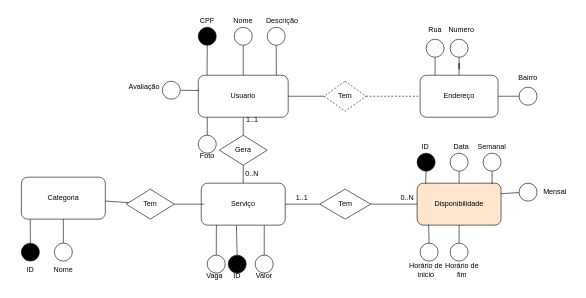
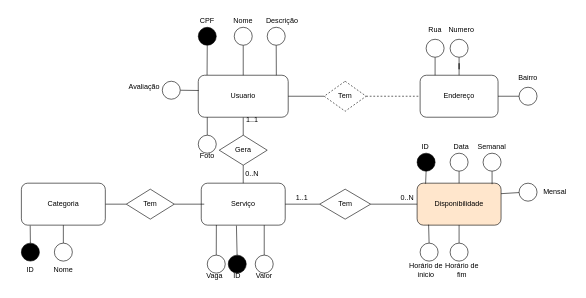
node "Categoria": moved (63, 198) -> (63, 204)
